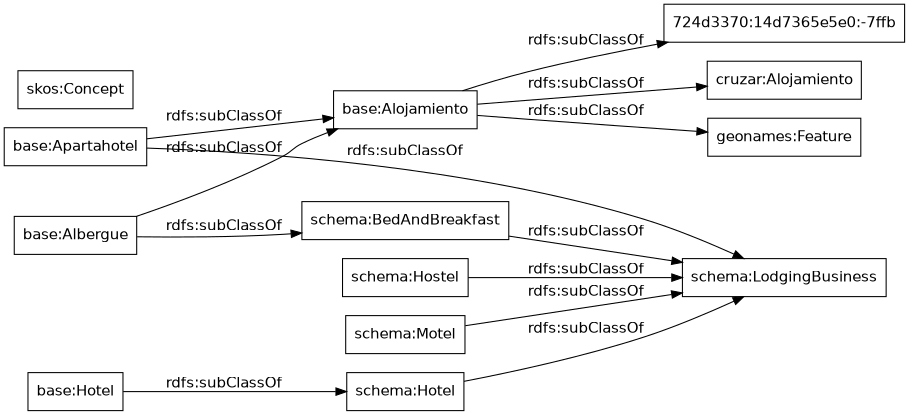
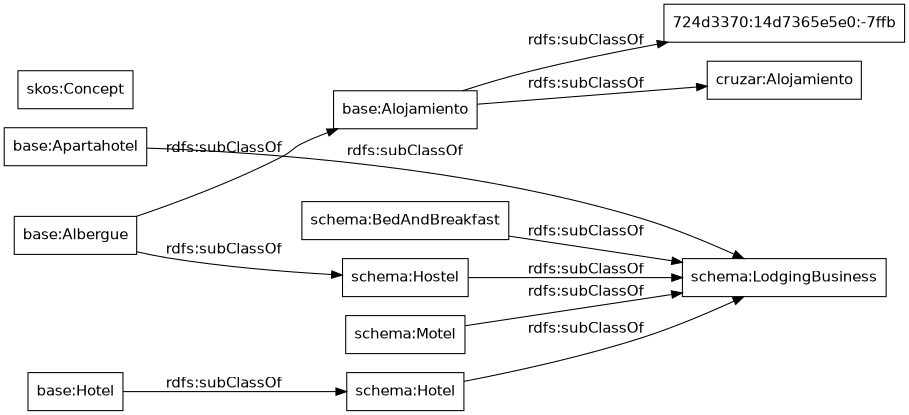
edge "base:Apartahotel" -> "base:Alojamiento": removed, label "rdfs:subClassOf"
node "geonames:Feature": removed
edge "base:Albergue" -> "schema:BedAndBreakfast": now "base:Albergue" -> "schema:Hostel"
